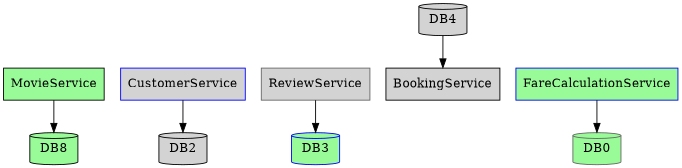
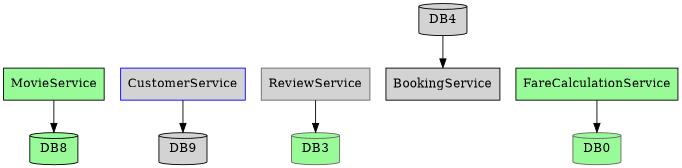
node "FareCalculationService": color blue -> black
node "DB2": label "DB2" -> "DB9"
node "DB3": color blue -> gray40
